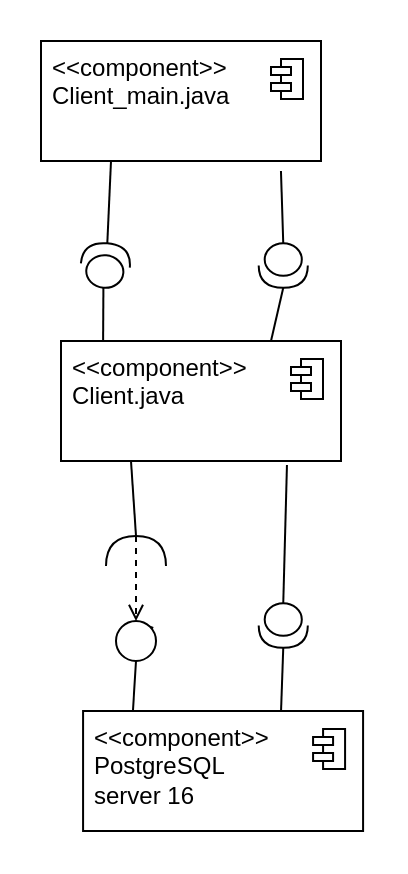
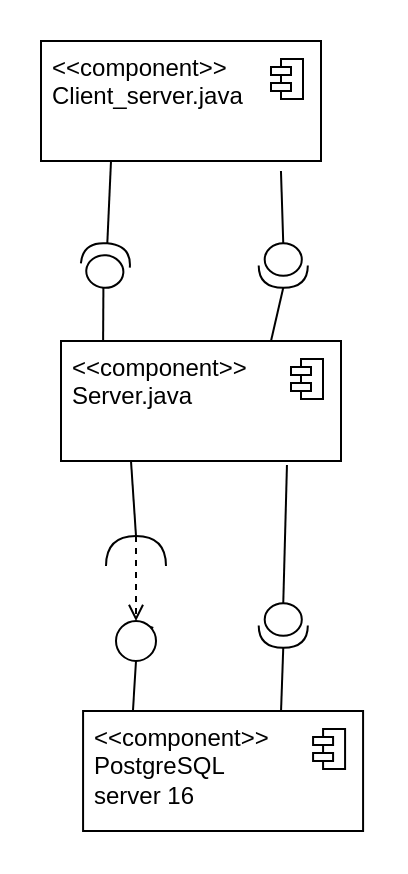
node "<<component>> Client_main.java": label "<<component>> Client_main.java" -> "<<component>> Client_server.java"
node "<<component>> Client.java": label "<<component>> Client.java" -> "<<component>> Server.java"
